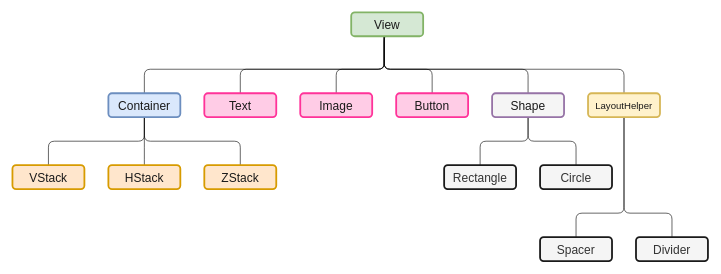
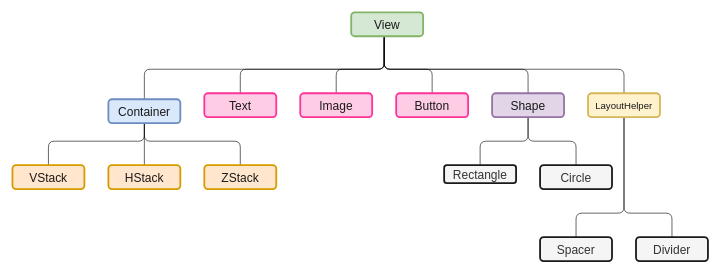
node "Container": moved (144, 105) -> (144, 111)
node "Shape": fillcolor #f5f5f5 -> #e1d5e7
node "Rectangle": size 72x24 -> 72x18
